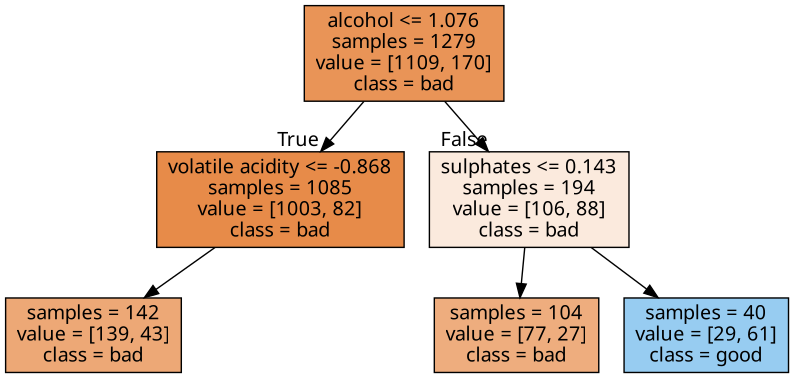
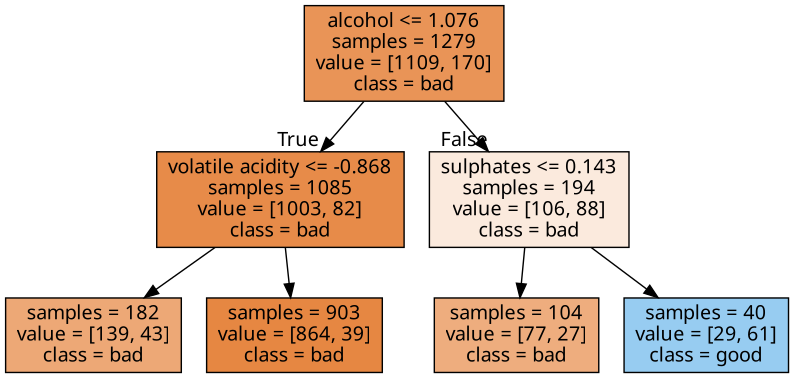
node "samples = 142 value = [139, 43] class = bad": label "samples = 142 value = [139, 43] class = bad" -> "samples = 182 value = [139, 43] class = bad"
node "samples = 903 value = [864, 39] class = bad": added
